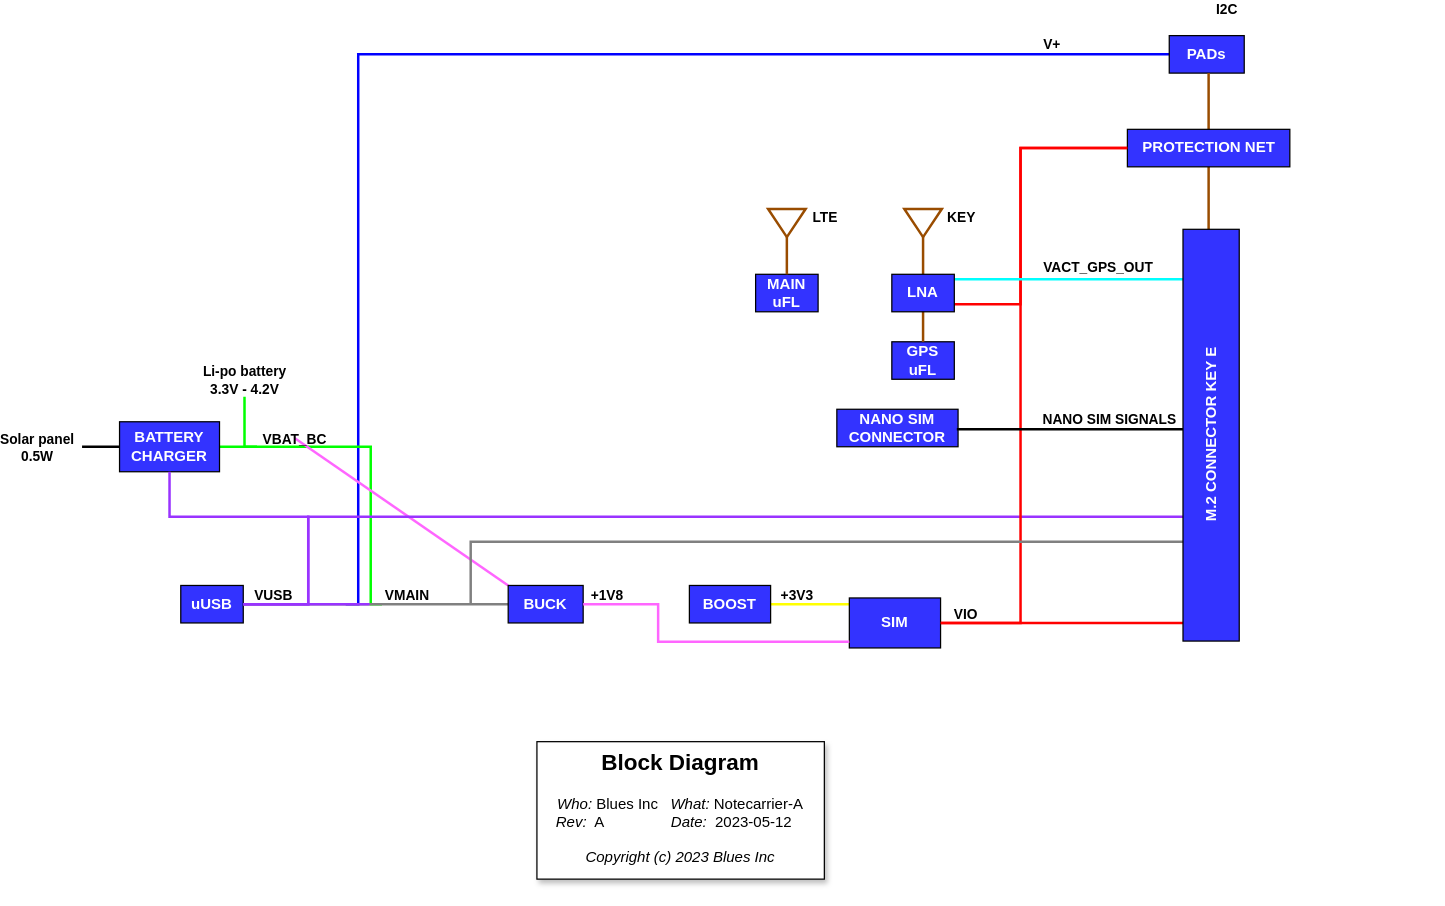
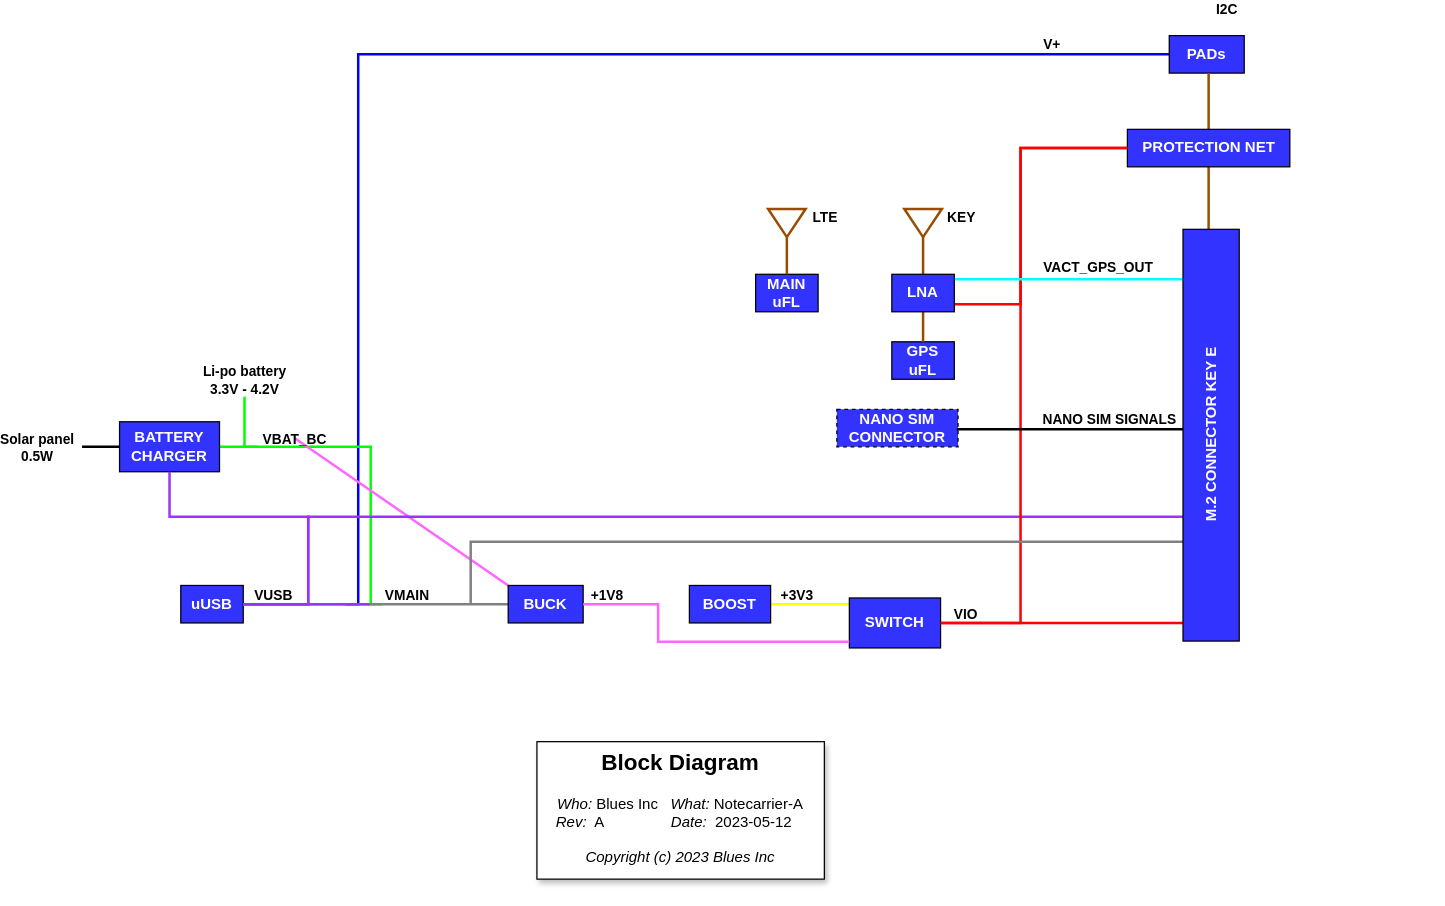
node "NANO SIM CONNECTOR": style solid -> dashed
node "SIM": label "SIM" -> "SWITCH"
